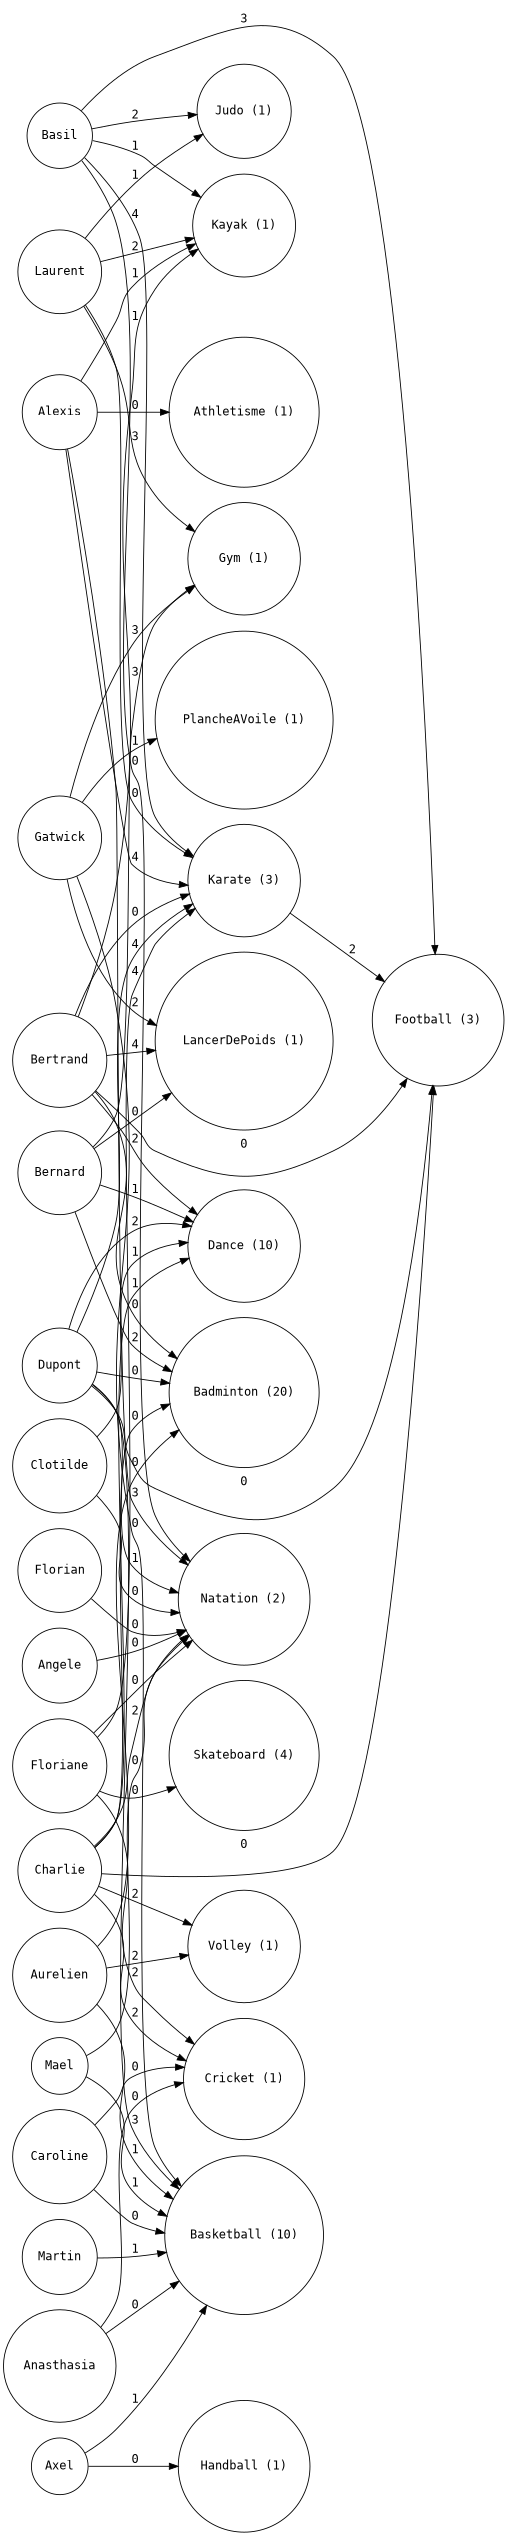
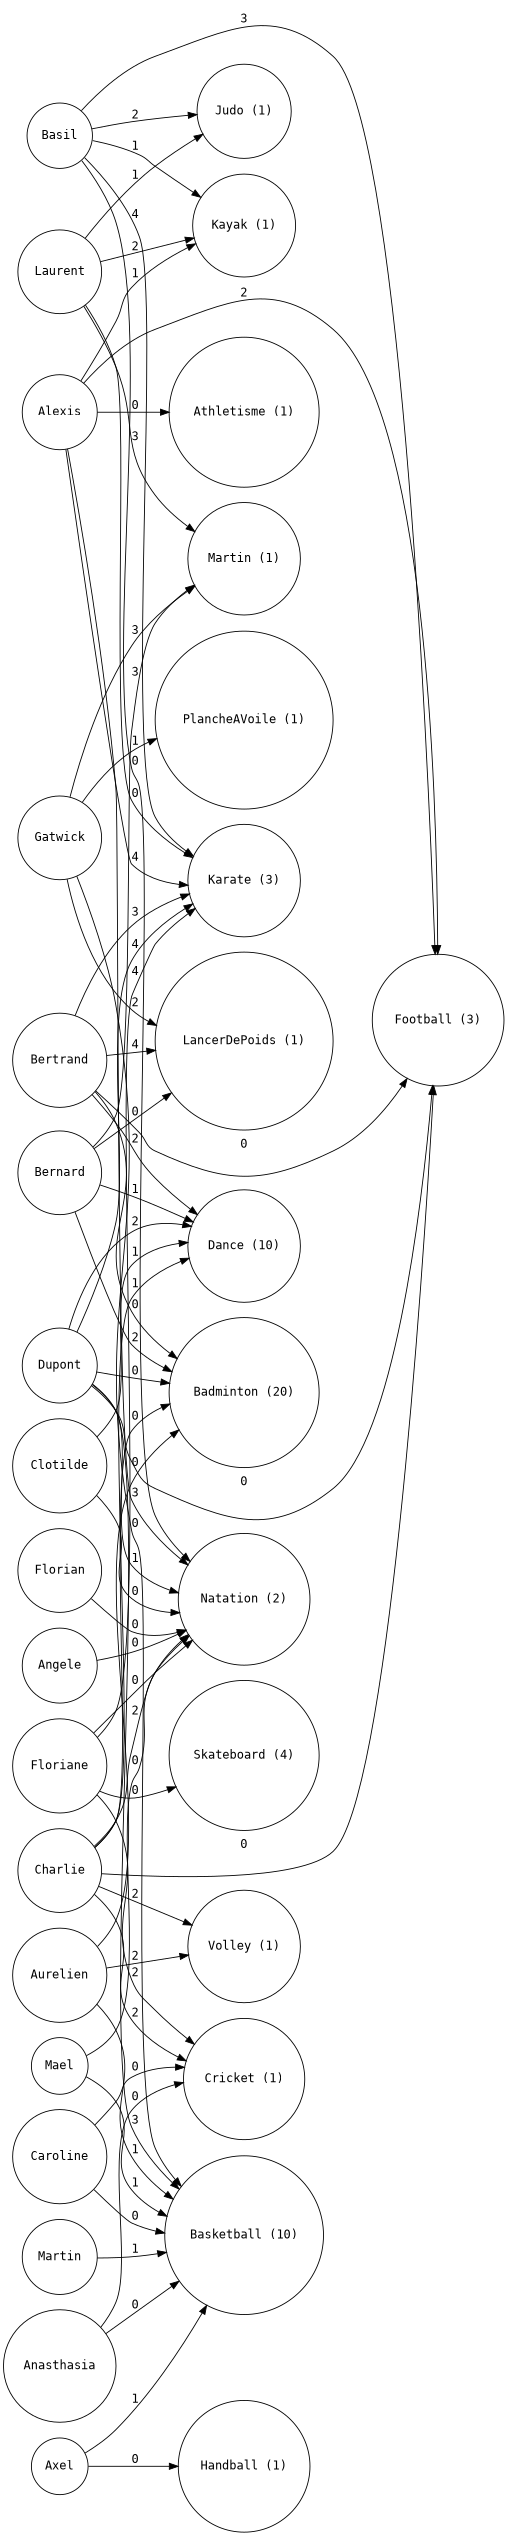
node "Gym (1)": label "Gym (1)" -> "Martin (1)"
edge "Bertrand" -> "Kayak (1)": removed, label "1"
edge "Bertrand" -> "Karate (3)": label "0" -> "3"
edge "Karate (3)" -> "Football (3)": now "Alexis" -> "Football (3)"
